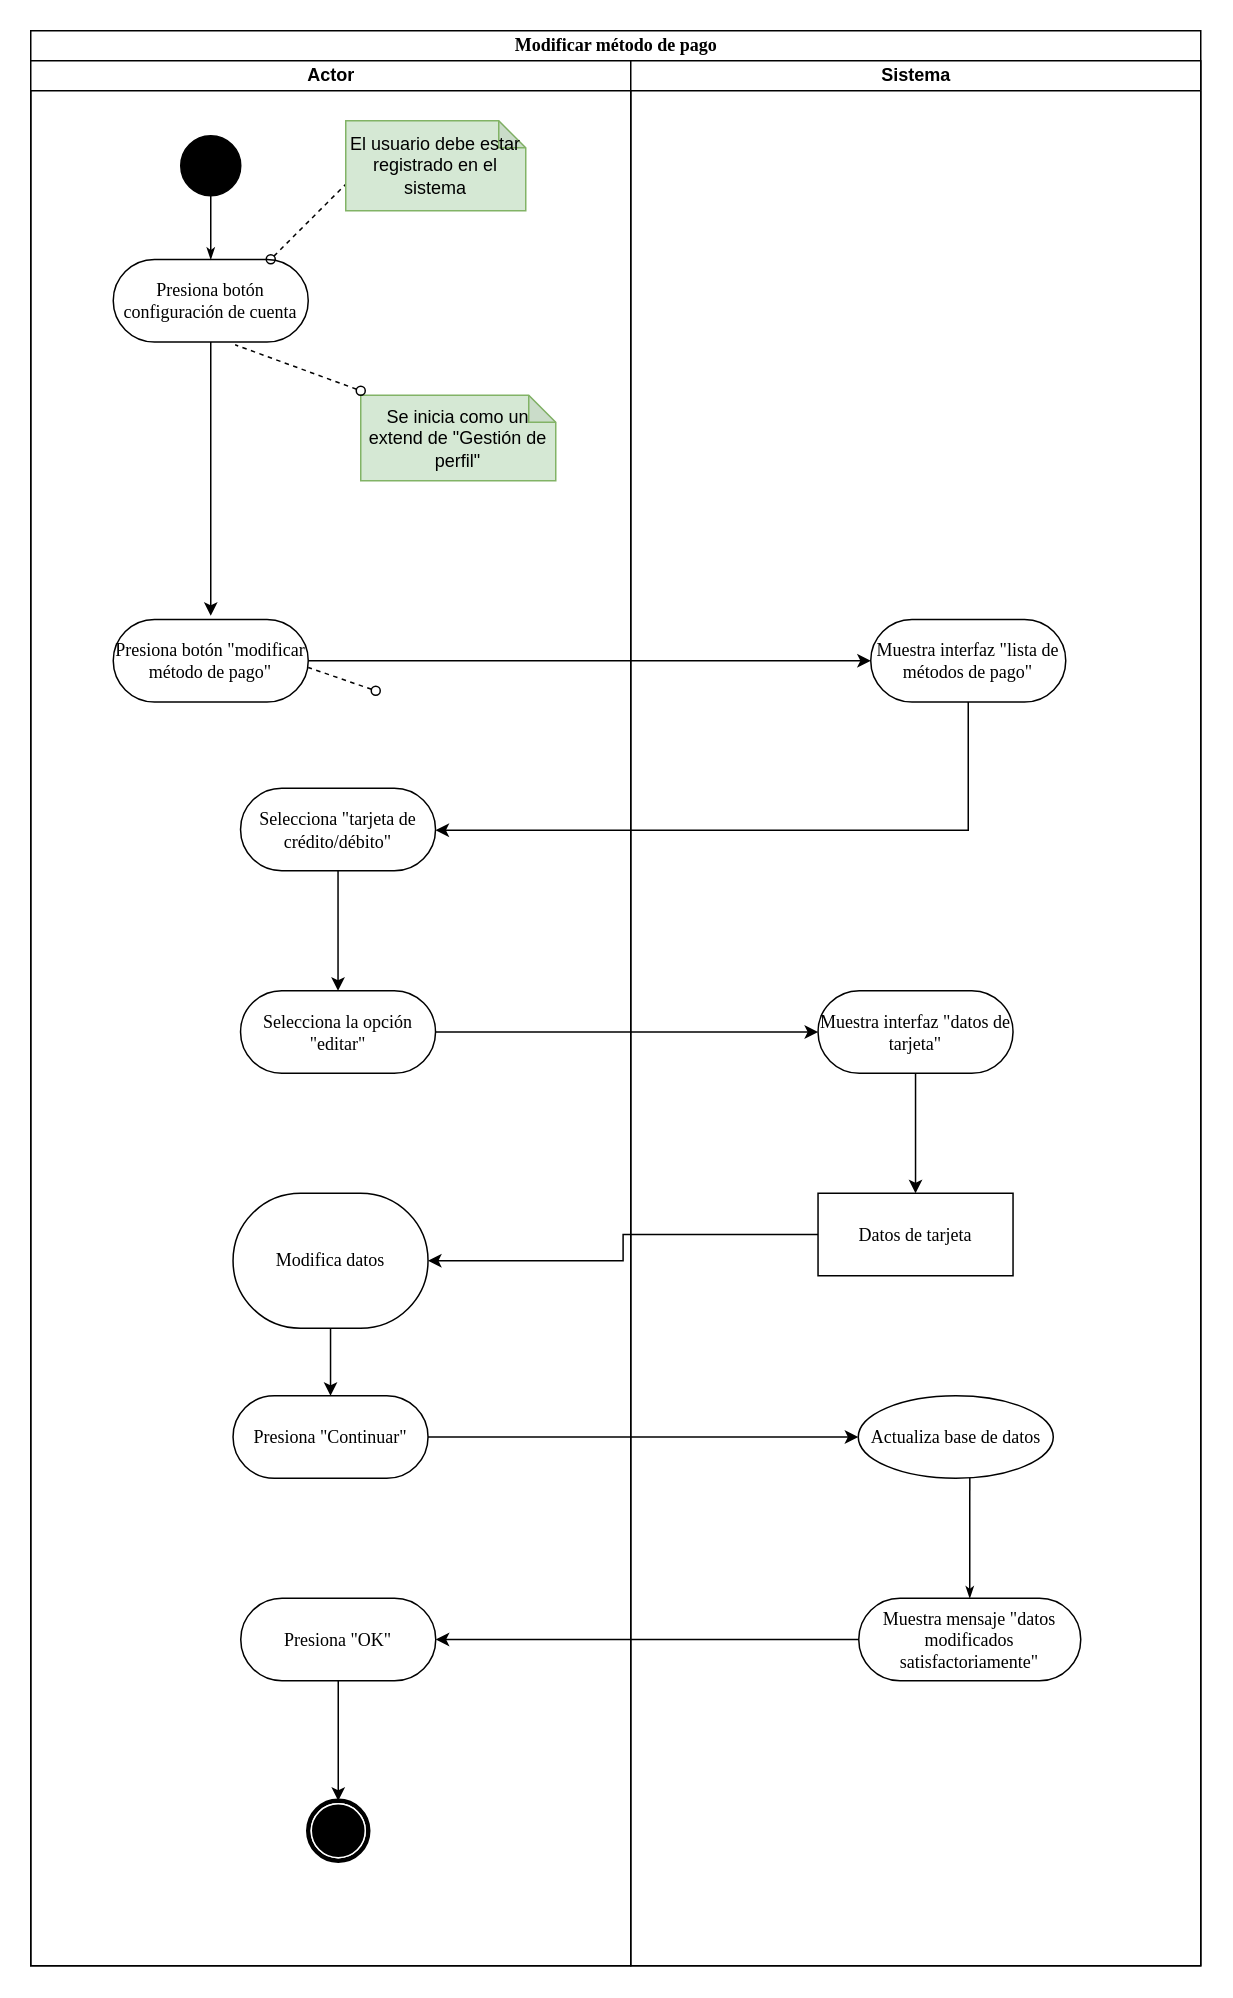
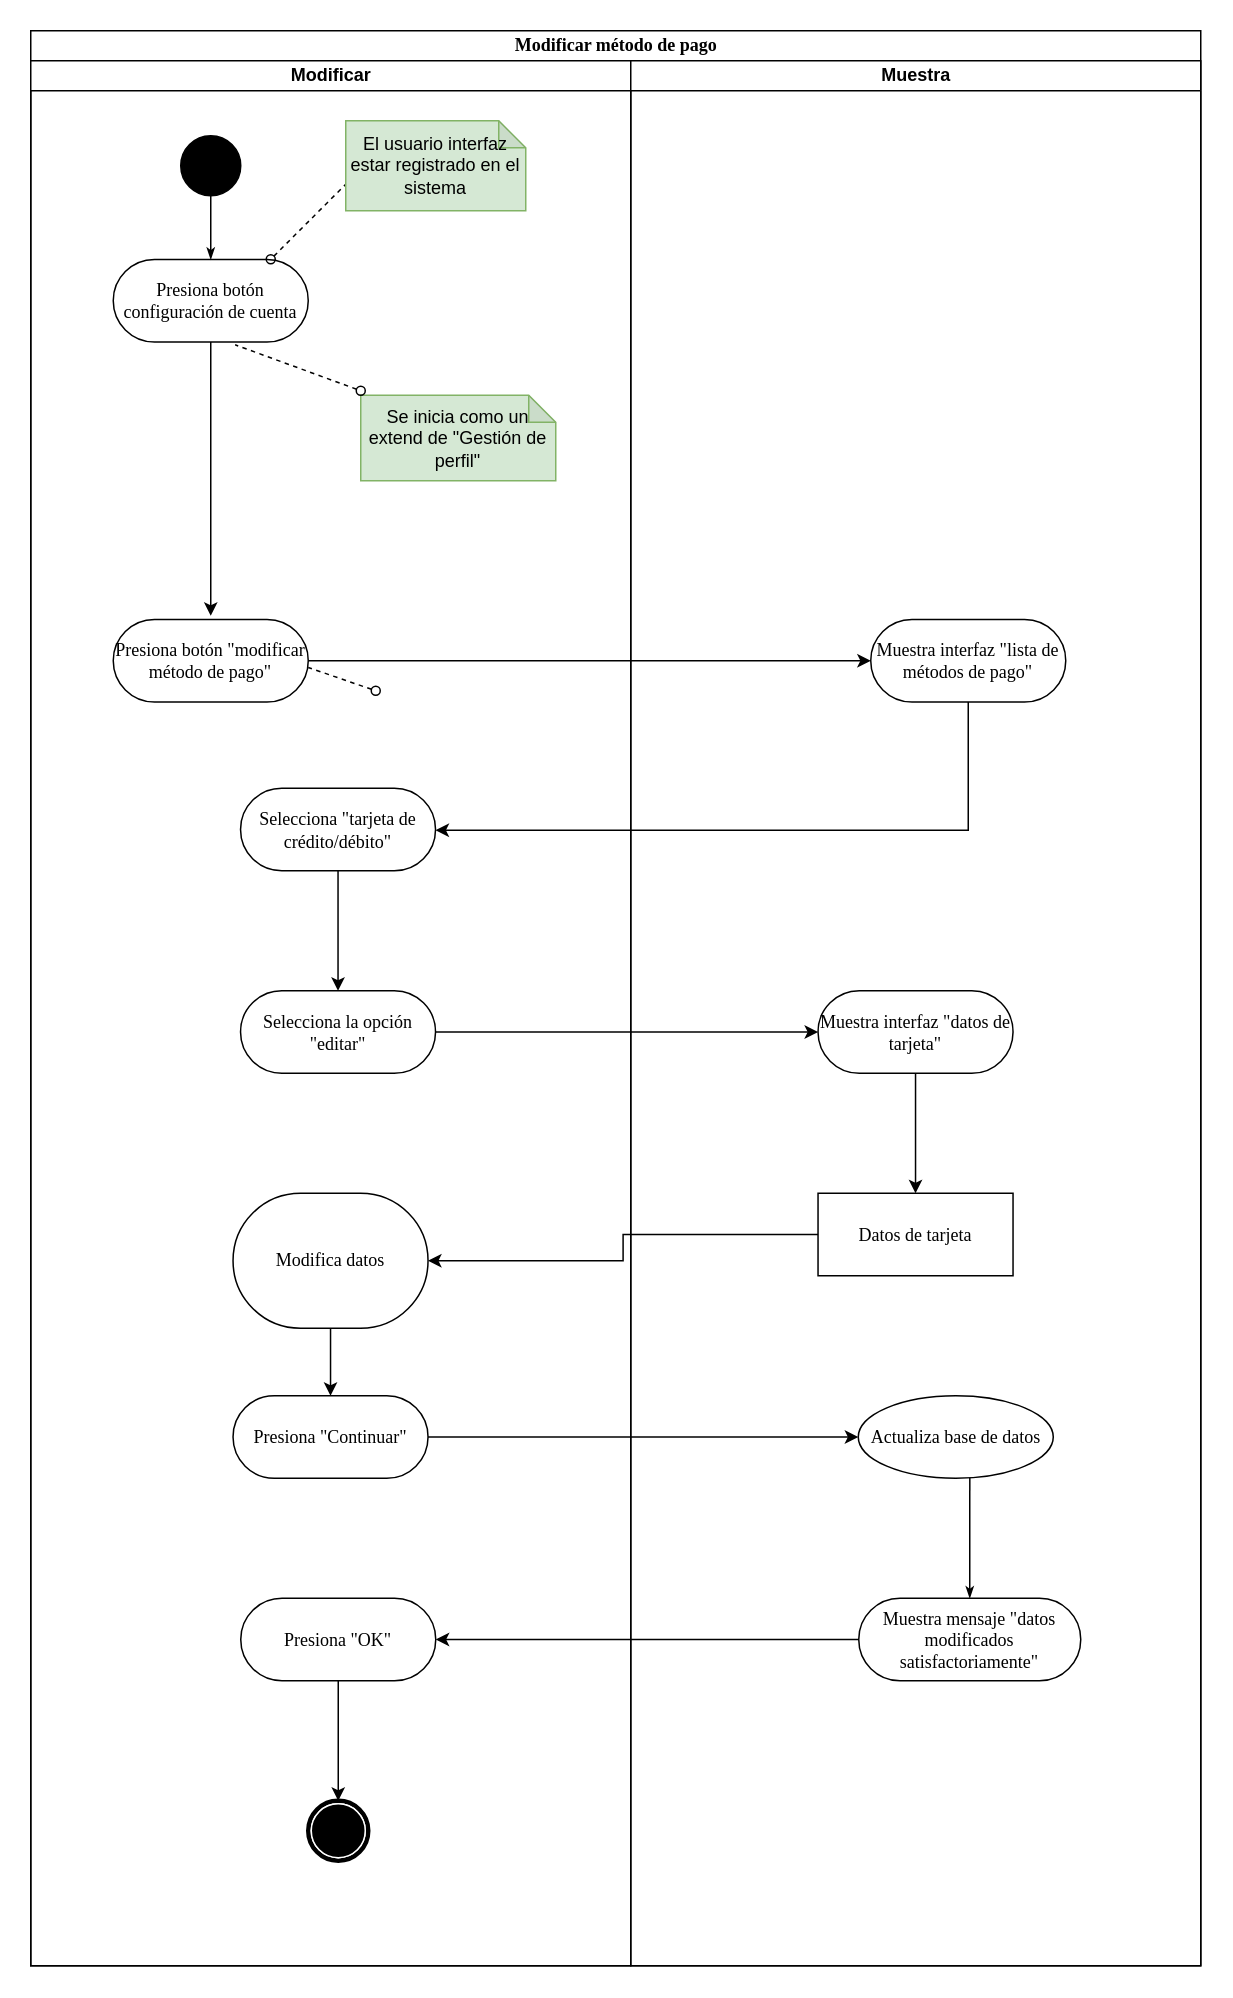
node "Actor": label "Actor" -> "Modificar"
node "Sistema": label "Sistema" -> "Muestra"
node "El usuario debe estar registrado en el sistema": label "El usuario debe estar registrado en el sistema" -> "El usuario interfaz estar registrado en el sistema"
